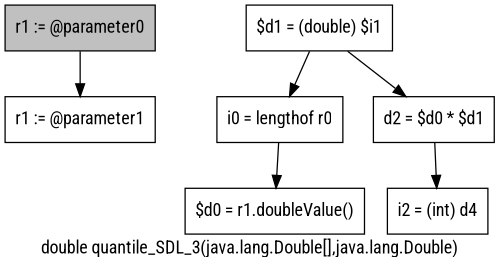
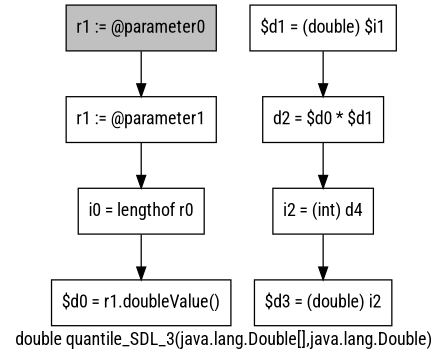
edge "$d1 = (double) $i1" -> "i0 = lengthof r0": now "r1 := @parameter1" -> "i0 = lengthof r0"
node "$d3 = (double) i2": added
